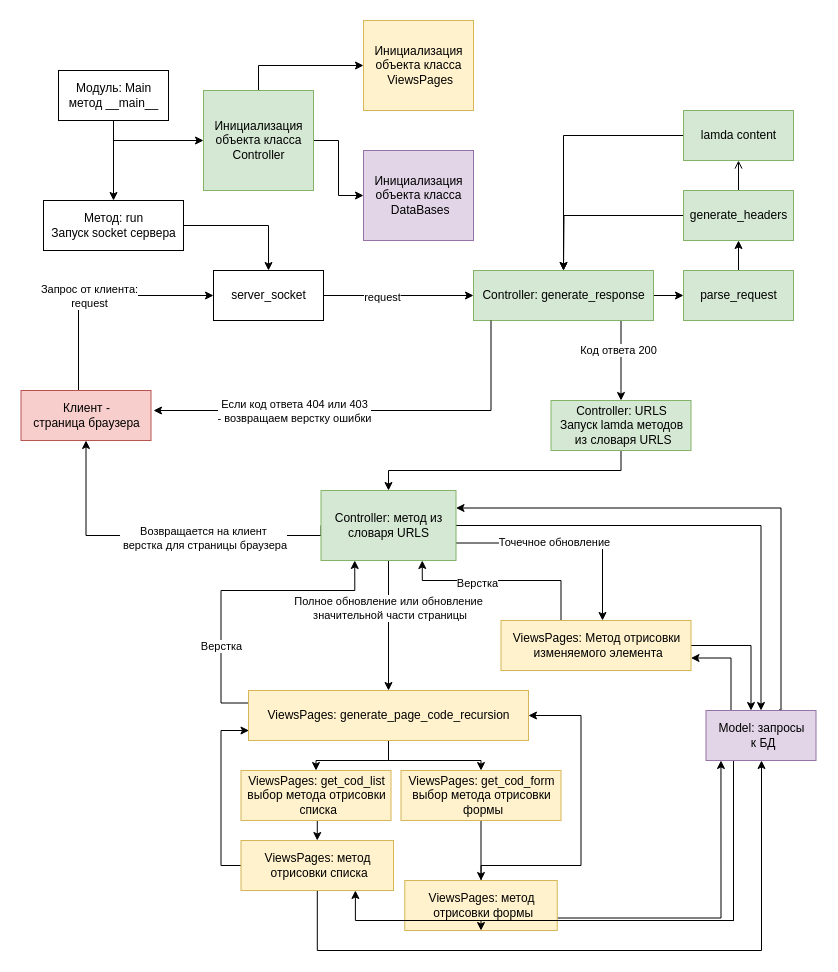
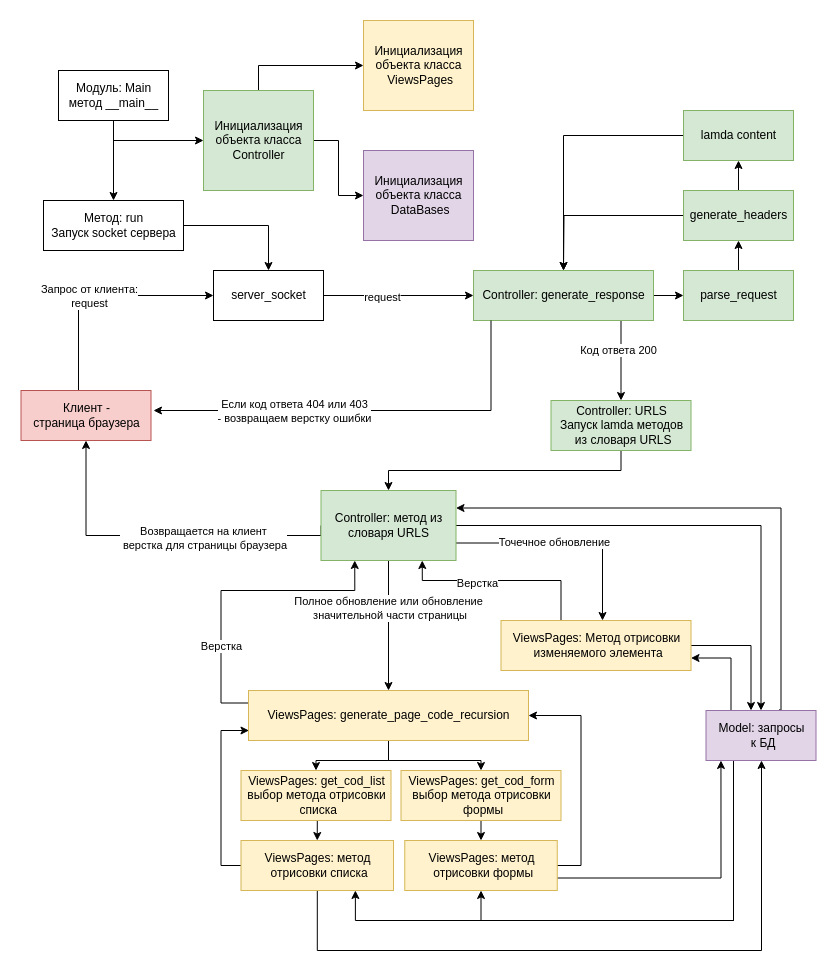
edge "generate_headers" -> "lamda content": arrowhead open -> classic
node "ViewsPages: метод отрисовки формы": moved (481, 906) -> (481, 866)
